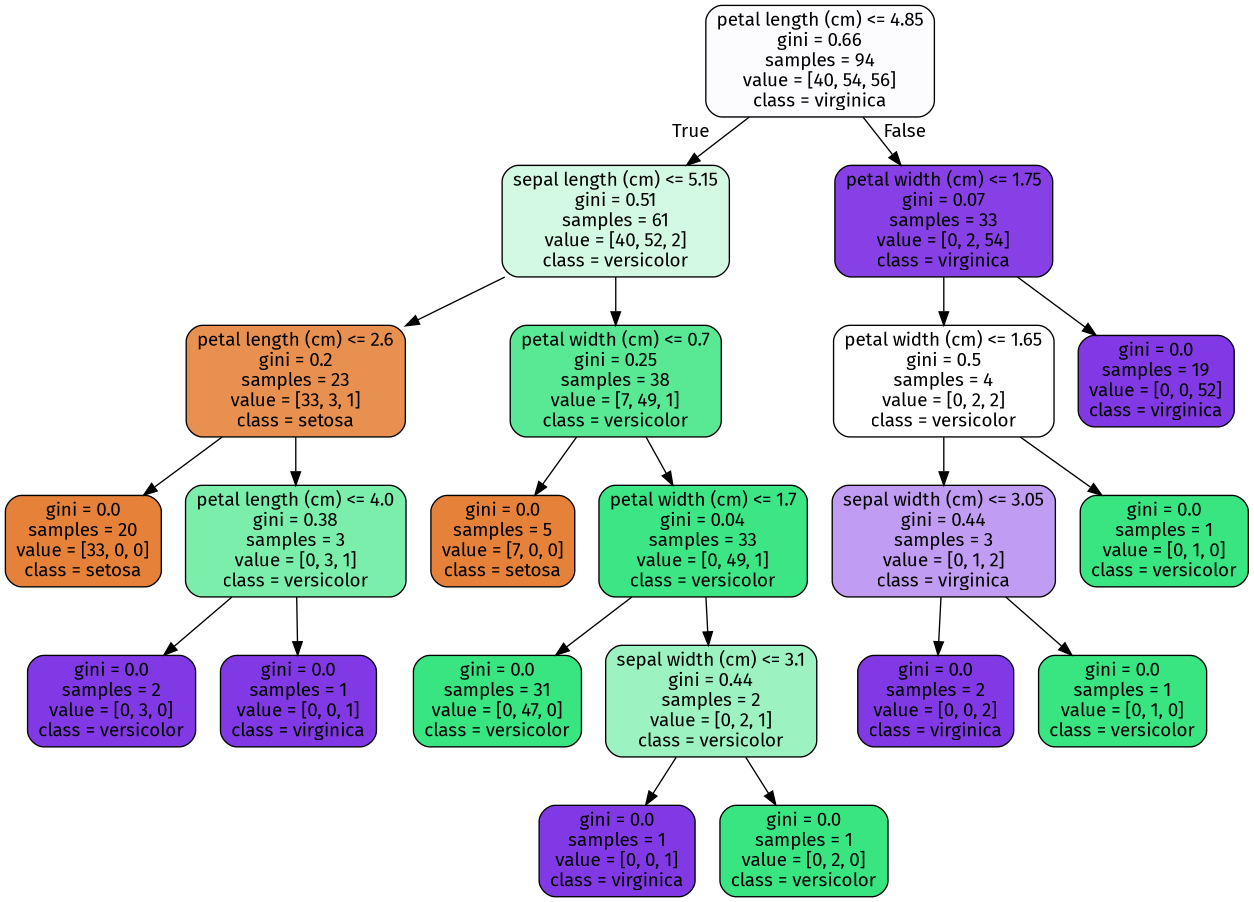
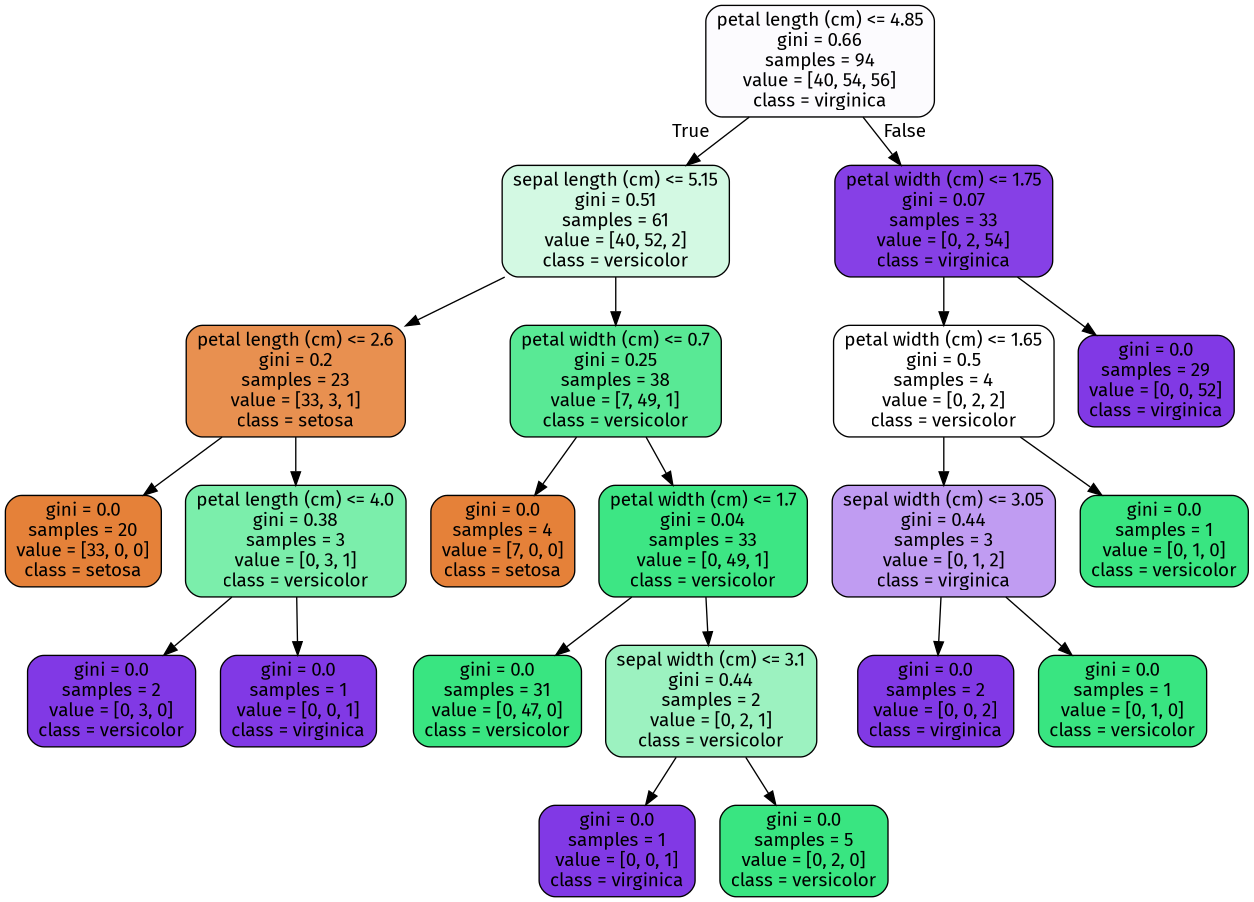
node "gini = 0.0 samples = 19 value = [0, 0, 52] class = virginica": label "gini = 0.0 samples = 19 value = [0, 0, 52] class = virginica" -> "gini = 0.0 samples = 29 value = [0, 0, 52] class = virginica"
node "gini = 0.0 samples = 5 value = [7, 0, 0] class = setosa": label "gini = 0.0 samples = 5 value = [7, 0, 0] class = setosa" -> "gini = 0.0 samples = 4 value = [7, 0, 0] class = setosa"
node "gini = 0.0 samples = 1 value = [0, 2, 0] class = versicolor": label "gini = 0.0 samples = 1 value = [0, 2, 0] class = versicolor" -> "gini = 0.0 samples = 5 value = [0, 2, 0] class = versicolor"
